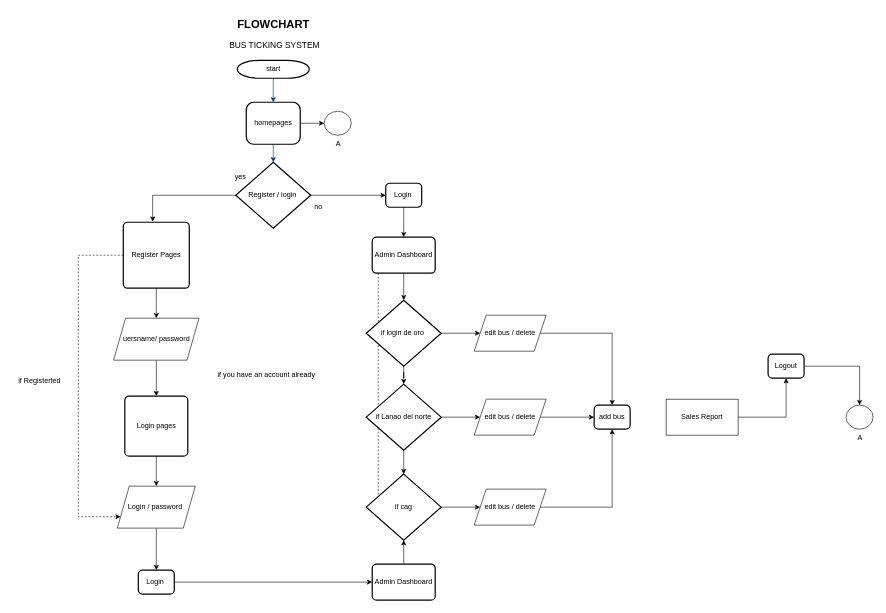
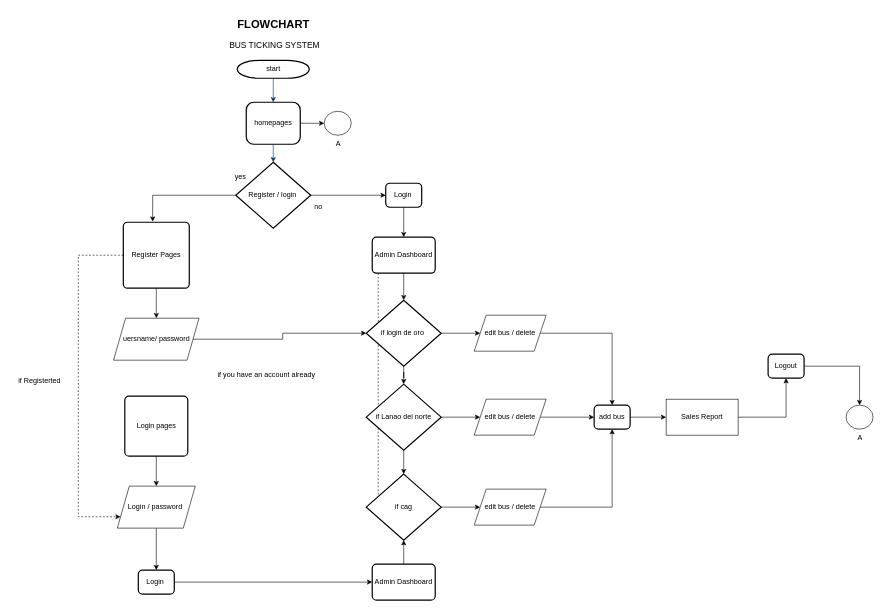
edge "uersname/ password" -> "Login pages": now "uersname/ password" -> "if login de oro"
edge "add bus" -> "Sales Report": added
